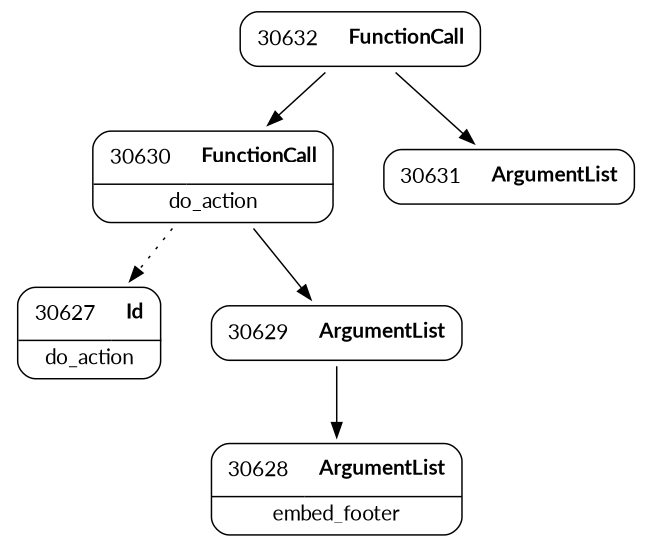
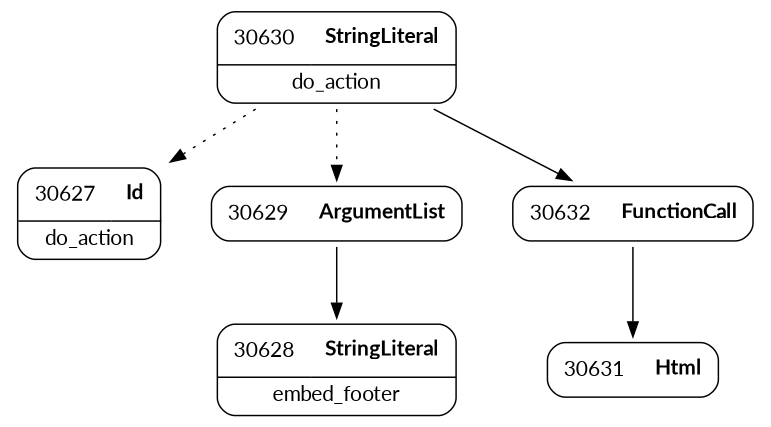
edge "30632" -> "30630": reversed
node "30630": text "FunctionCall" -> "StringLiteral"
node "30631": text "ArgumentList" -> "Html"
edge "30630" -> "30629": style solid -> dotted
node "30628": text "ArgumentList" -> "StringLiteral"
